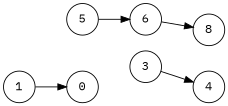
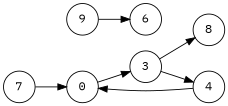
node "5": label "5" -> "9"
edge "6" -> "8": now "3" -> "8"
edge "0" -> "3": added
node "1": label "1" -> "7"
edge "4" -> "0": added
